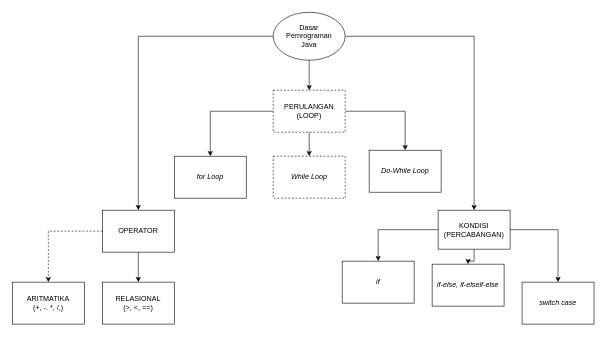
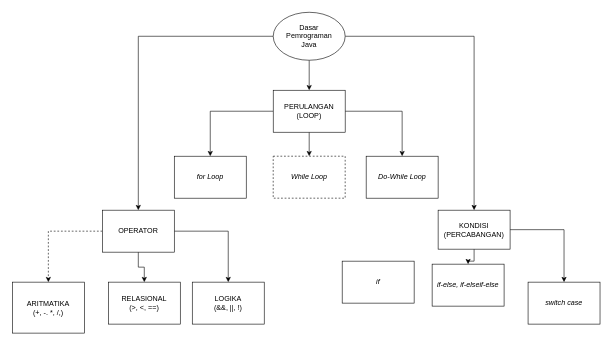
node "PERULANGAN (LOOP)": style dashed -> solid
node "Do-While Loop": moved (405, 171) -> (402, 177)
edge "KONDISI (PERCABANGAN)" -> "if": removed
edge "OPERATOR" -> "LOGIKA (&&, ||, !)": added
node "ARITMATIKA (+, -. *, /,)": size 72x42 -> 72x51
node "RELASIONAL (>, <, ==)": moved (138, 303) -> (144, 303)
node "LOGIKA (&&, ||, !)": added
node "switch case": moved (558, 303) -> (564, 303)
